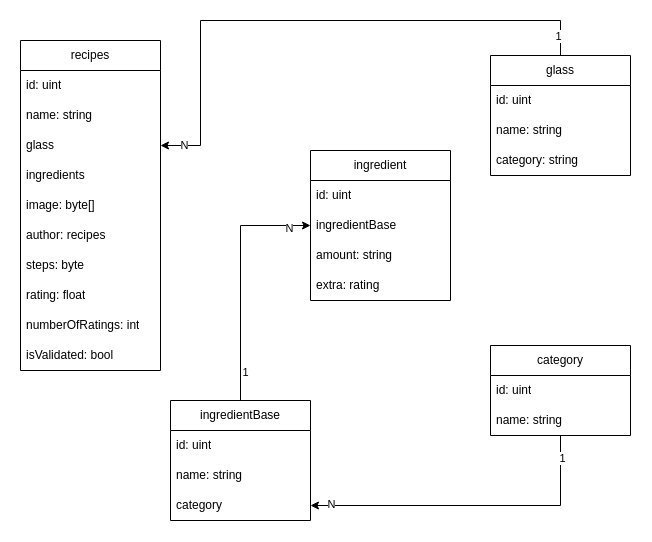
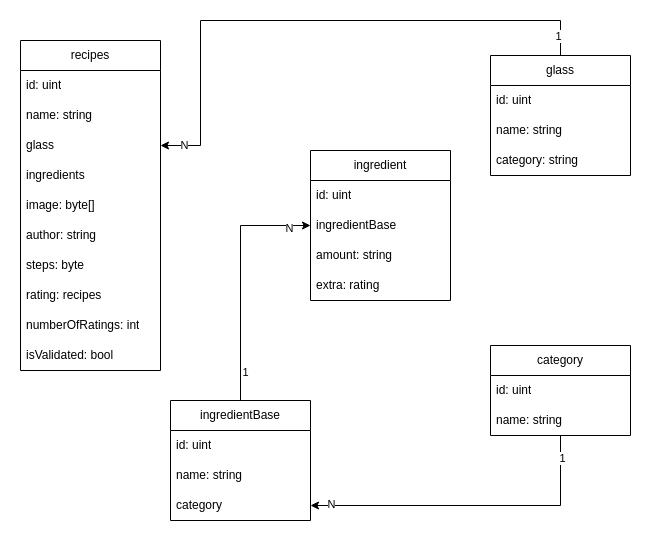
node "author: recipes": label "author: recipes" -> "author: string"
node "rating: float": label "rating: float" -> "rating: recipes"
